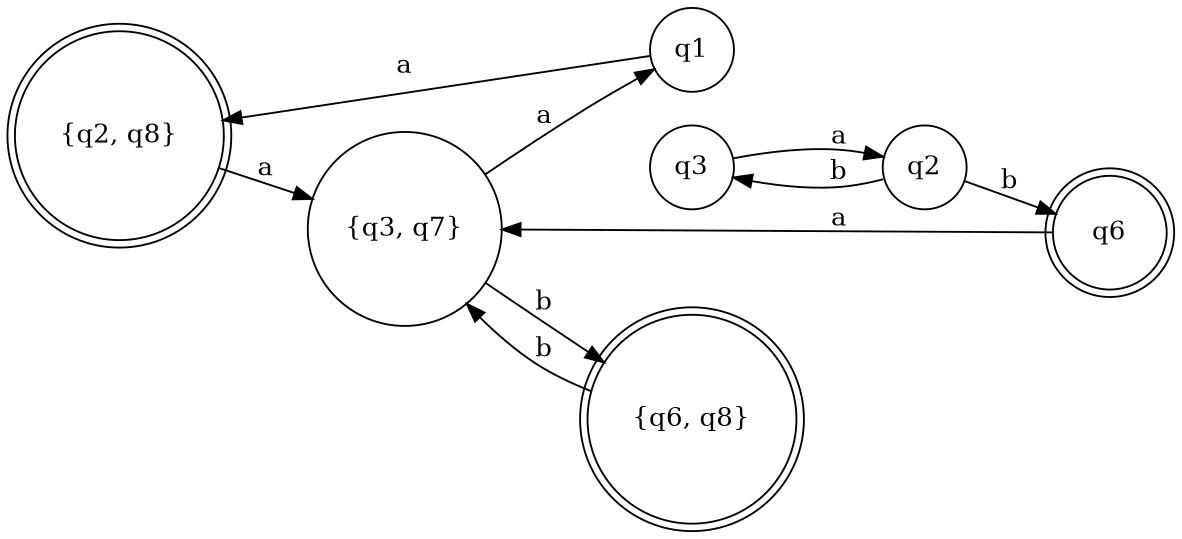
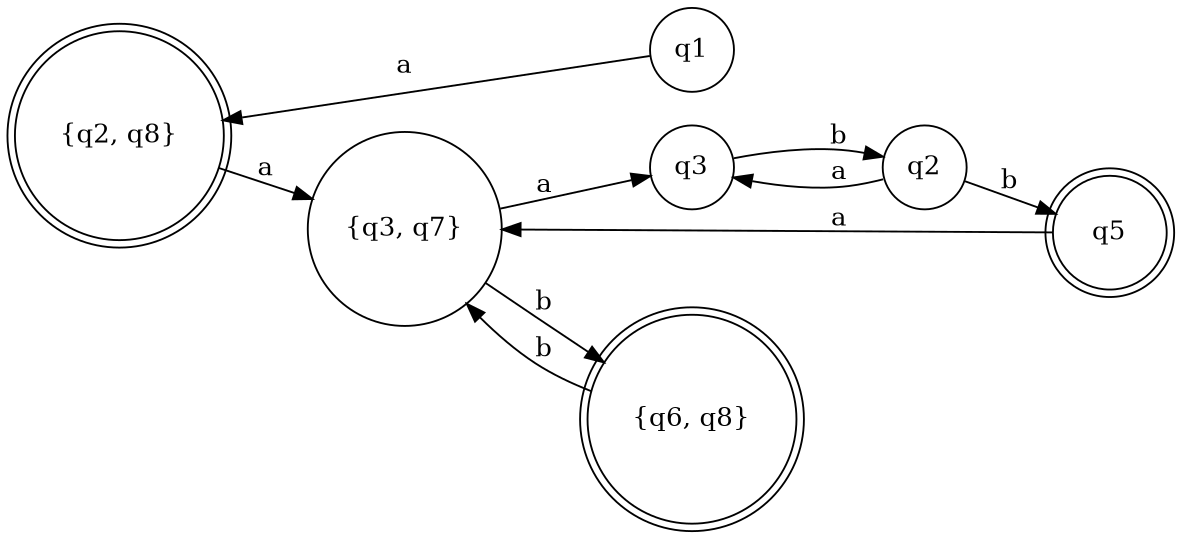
edge "{q3, q7}" -> "q1": now "{q3, q7}" -> "q3"
edge "q3" -> "q2": label "a" -> "b"
edge "q2" -> "q3": label "b" -> "a"
node "q6": label "q6" -> "q5"
